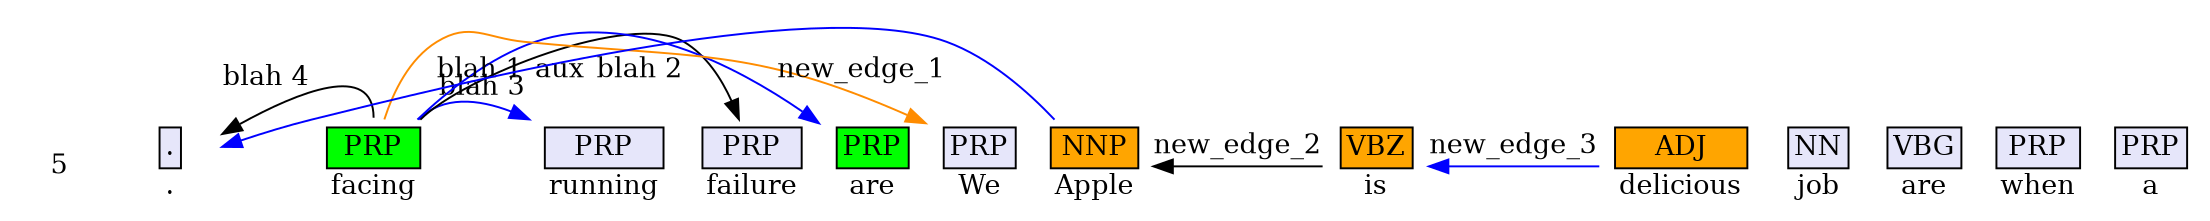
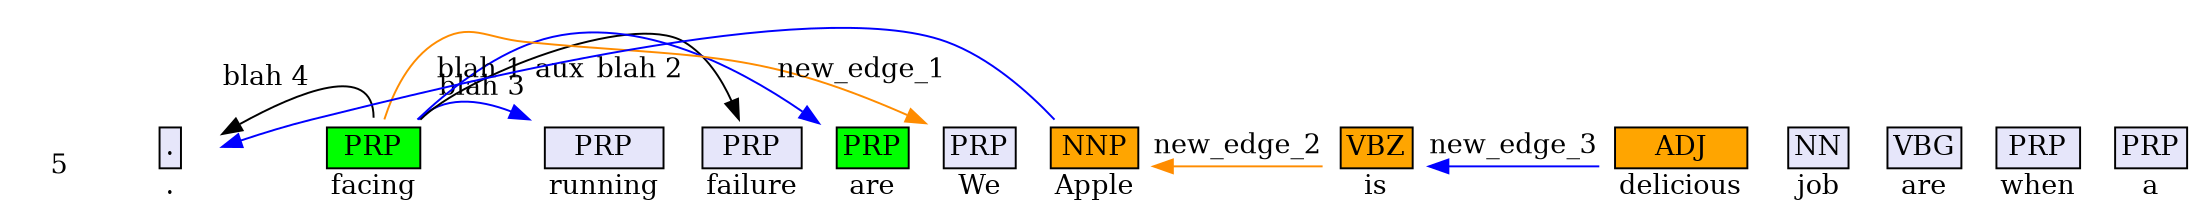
edge "VBZ" -> "NNP": color black -> darkorange
